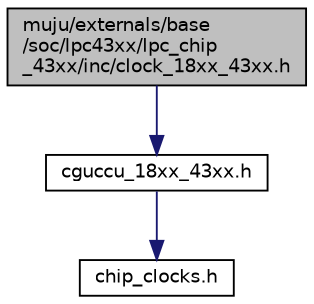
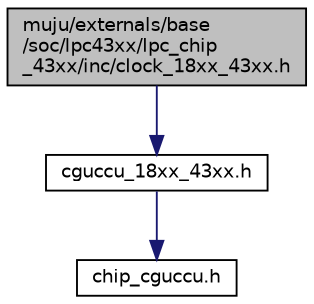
node "chip_clocks.h": label "chip_clocks.h" -> "chip_cguccu.h"
